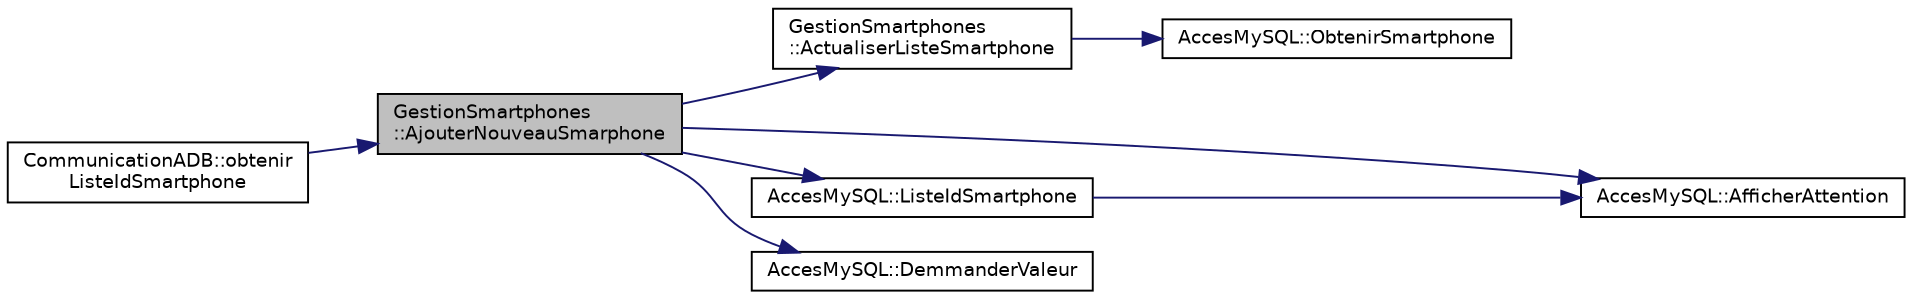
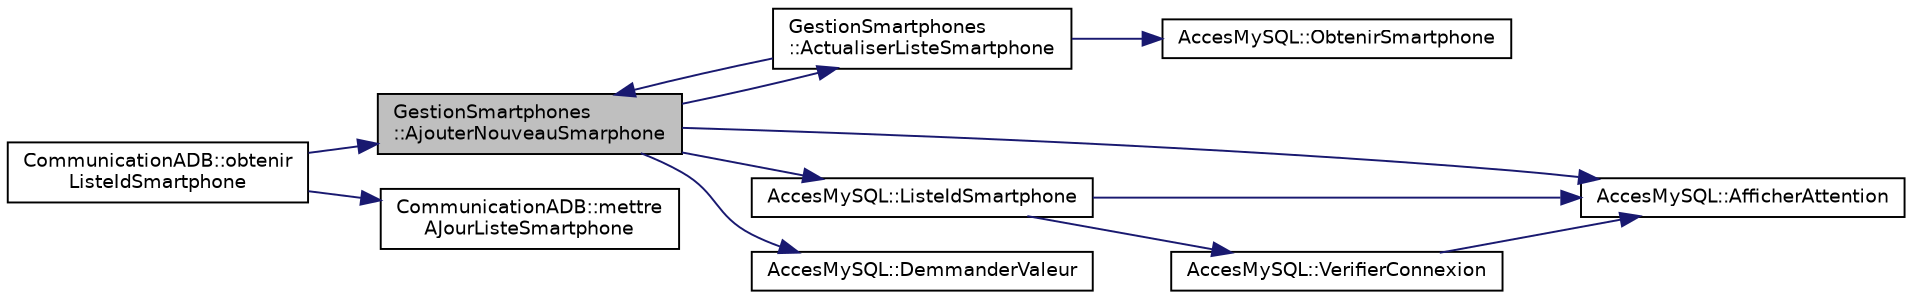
edge "GestionSmartphones ::ActualiserListeSmartphone" -> "GestionSmartphones ::AjouterNouveauSmarphone": added
node "CommunicationADB::mettre AJourListeSmartphone": added
node "AccesMySQL::VerifierConnexion": added
